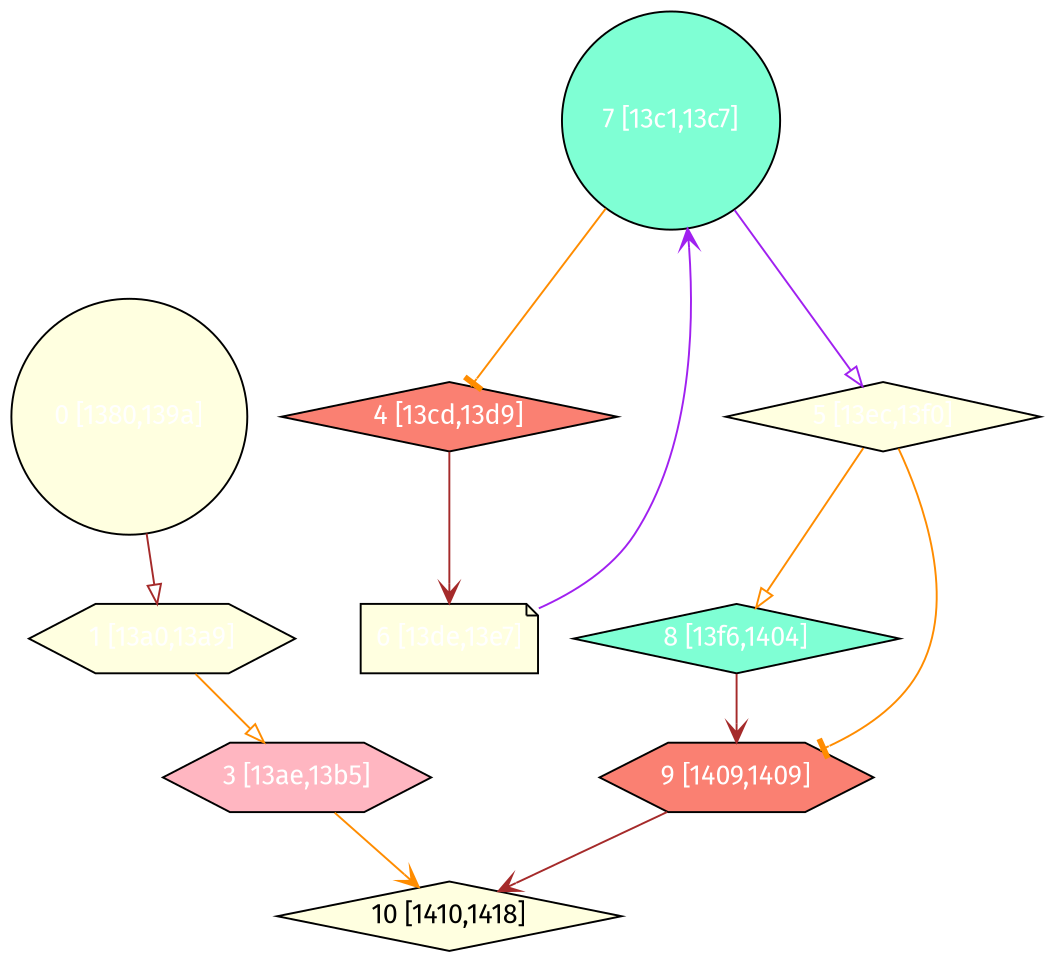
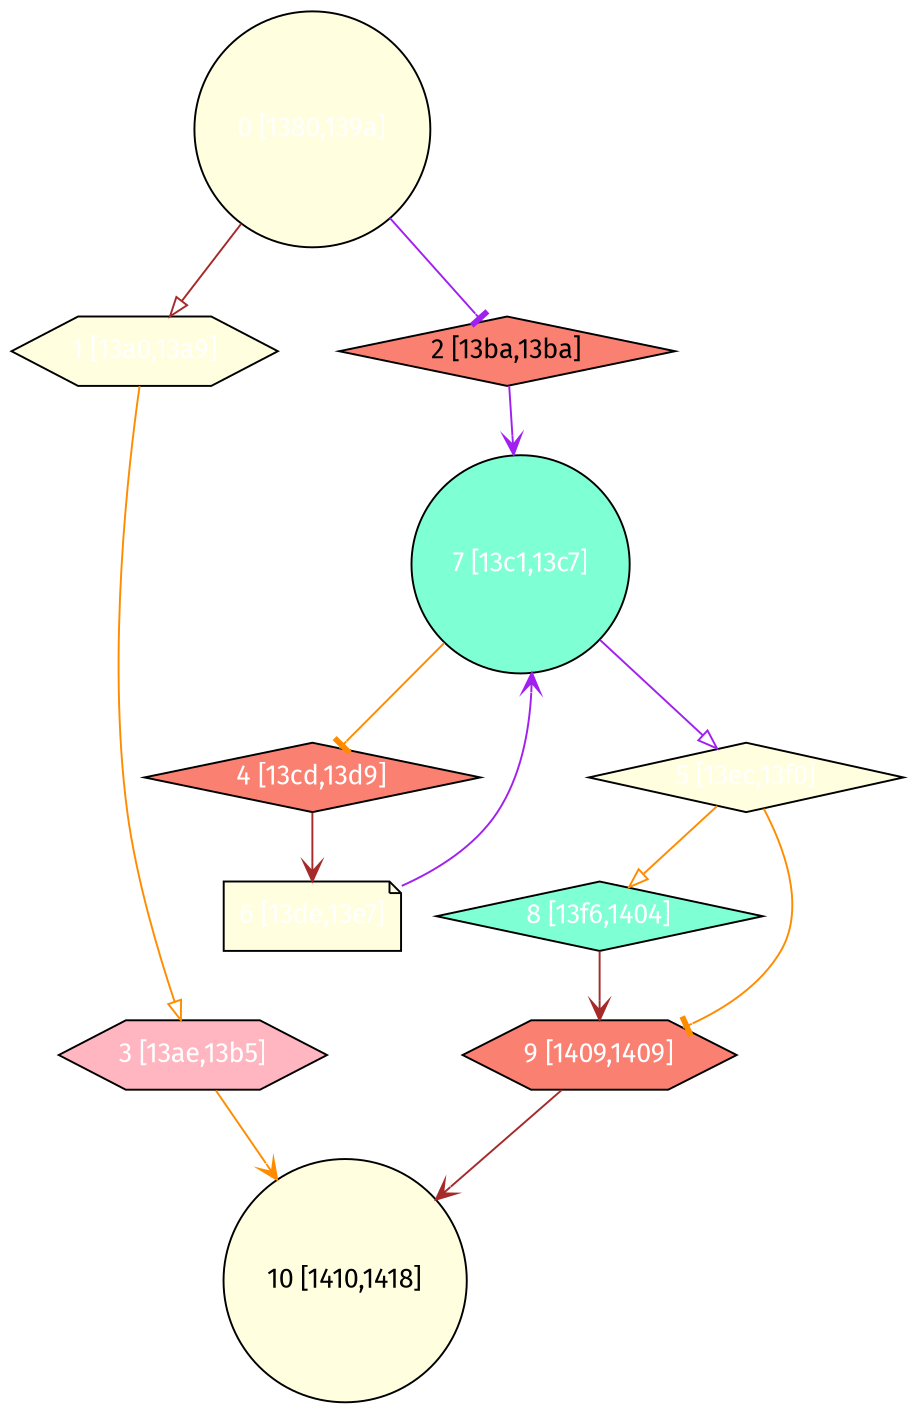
node "2 [13ba,13ba]": added
node "10 [1410,1418]": shape diamond -> circle
